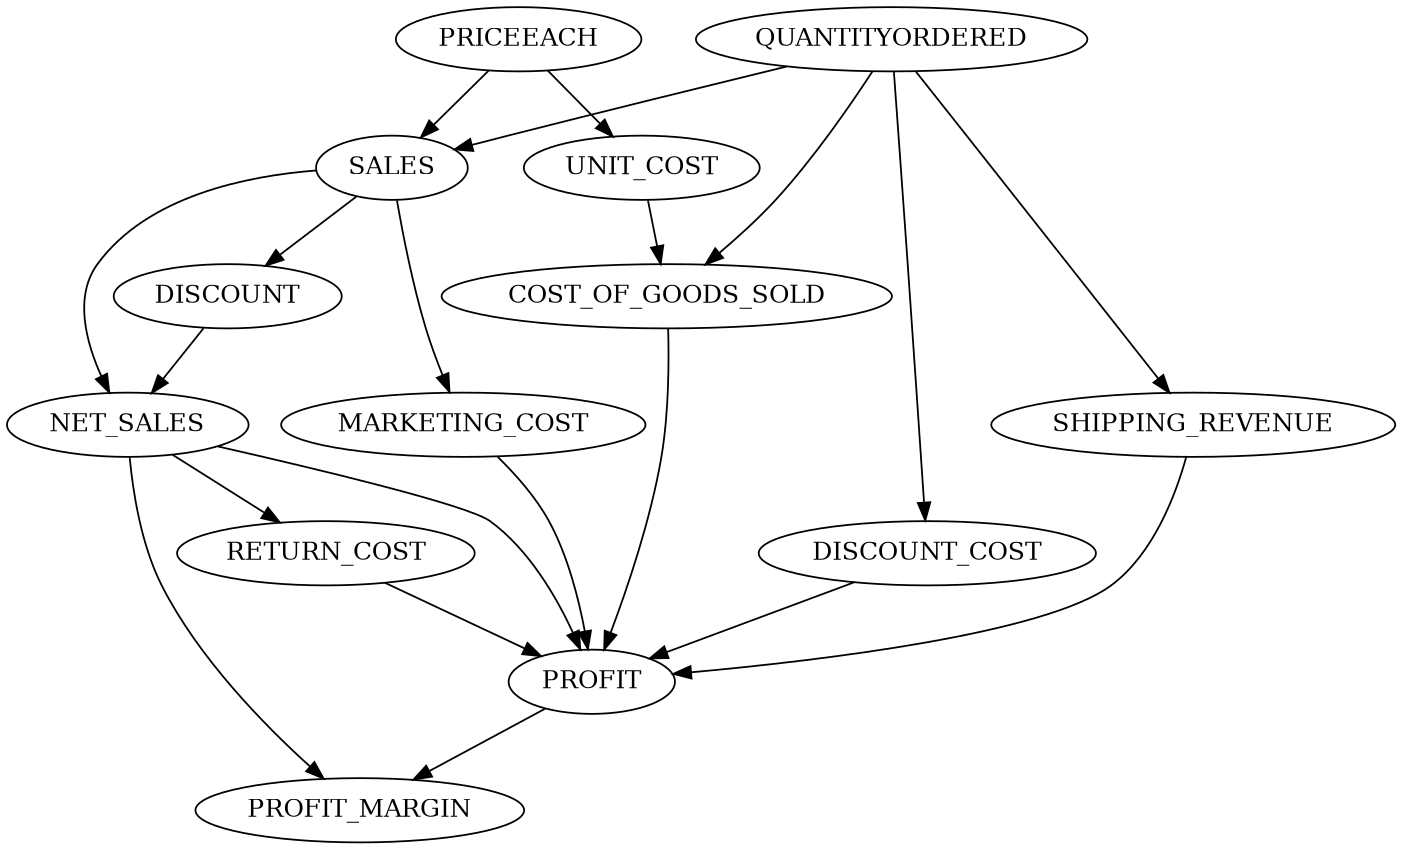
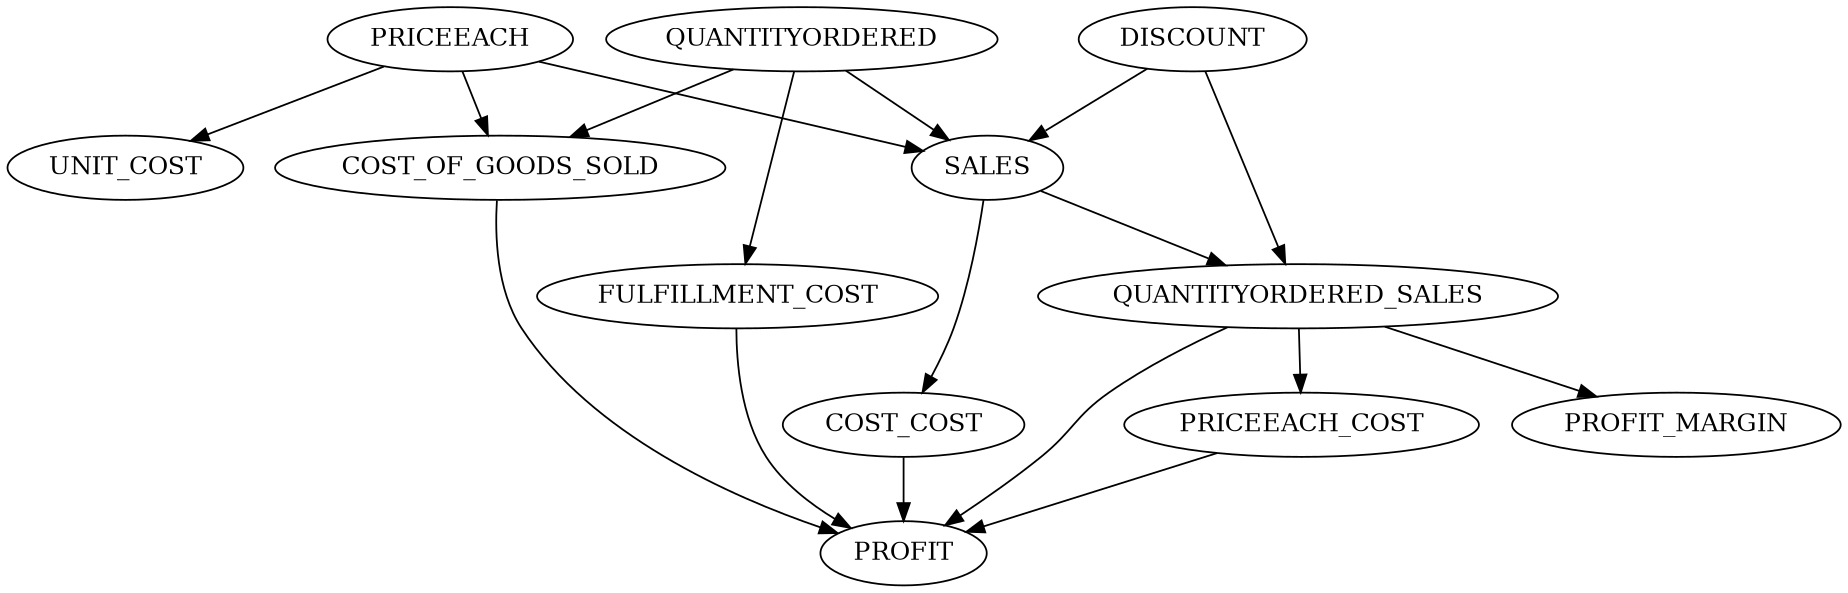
edge "UNIT_COST" -> "COST_OF_GOODS_SOLD": now "PRICEEACH" -> "COST_OF_GOODS_SOLD"
edge "SALES" -> "DISCOUNT": reversed
node "NET_SALES": label "NET_SALES" -> "QUANTITYORDERED_SALES"
node "MARKETING_COST": label "MARKETING_COST" -> "COST_COST"
node "SHIPPING_REVENUE": removed
node "RETURN_COST": label "RETURN_COST" -> "PRICEEACH_COST"
node "DISCOUNT_COST": label "DISCOUNT_COST" -> "FULFILLMENT_COST"
edge "PROFIT" -> "PROFIT_MARGIN": removed
